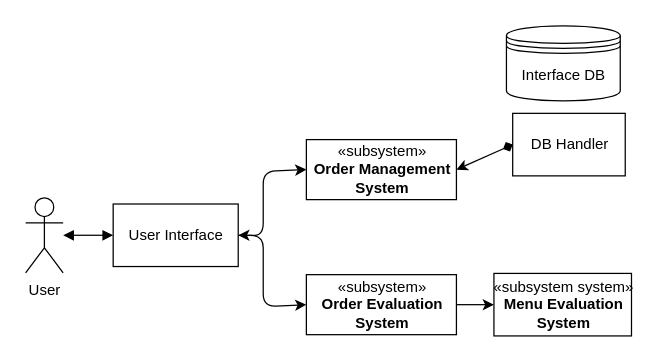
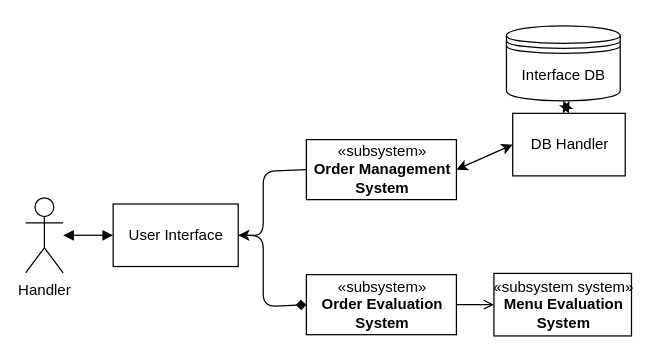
edge "Interface DB" -- "DB Handler": added
edge "DB Handler" -- "«subsystem» Order Management System": arrowhead diamond -> classic
edge "«subsystem» Order Management System" -- "User Interface": arrowhead classic -> none
node "User": label "User" -> "Handler"
edge "«subsystem» Order Evaluation System" -> "«subsystem system» Menu Evaluation System": arrowhead classic -> open
edge "User Interface" -> "«subsystem» Order Evaluation System": arrowhead classic -> diamond
